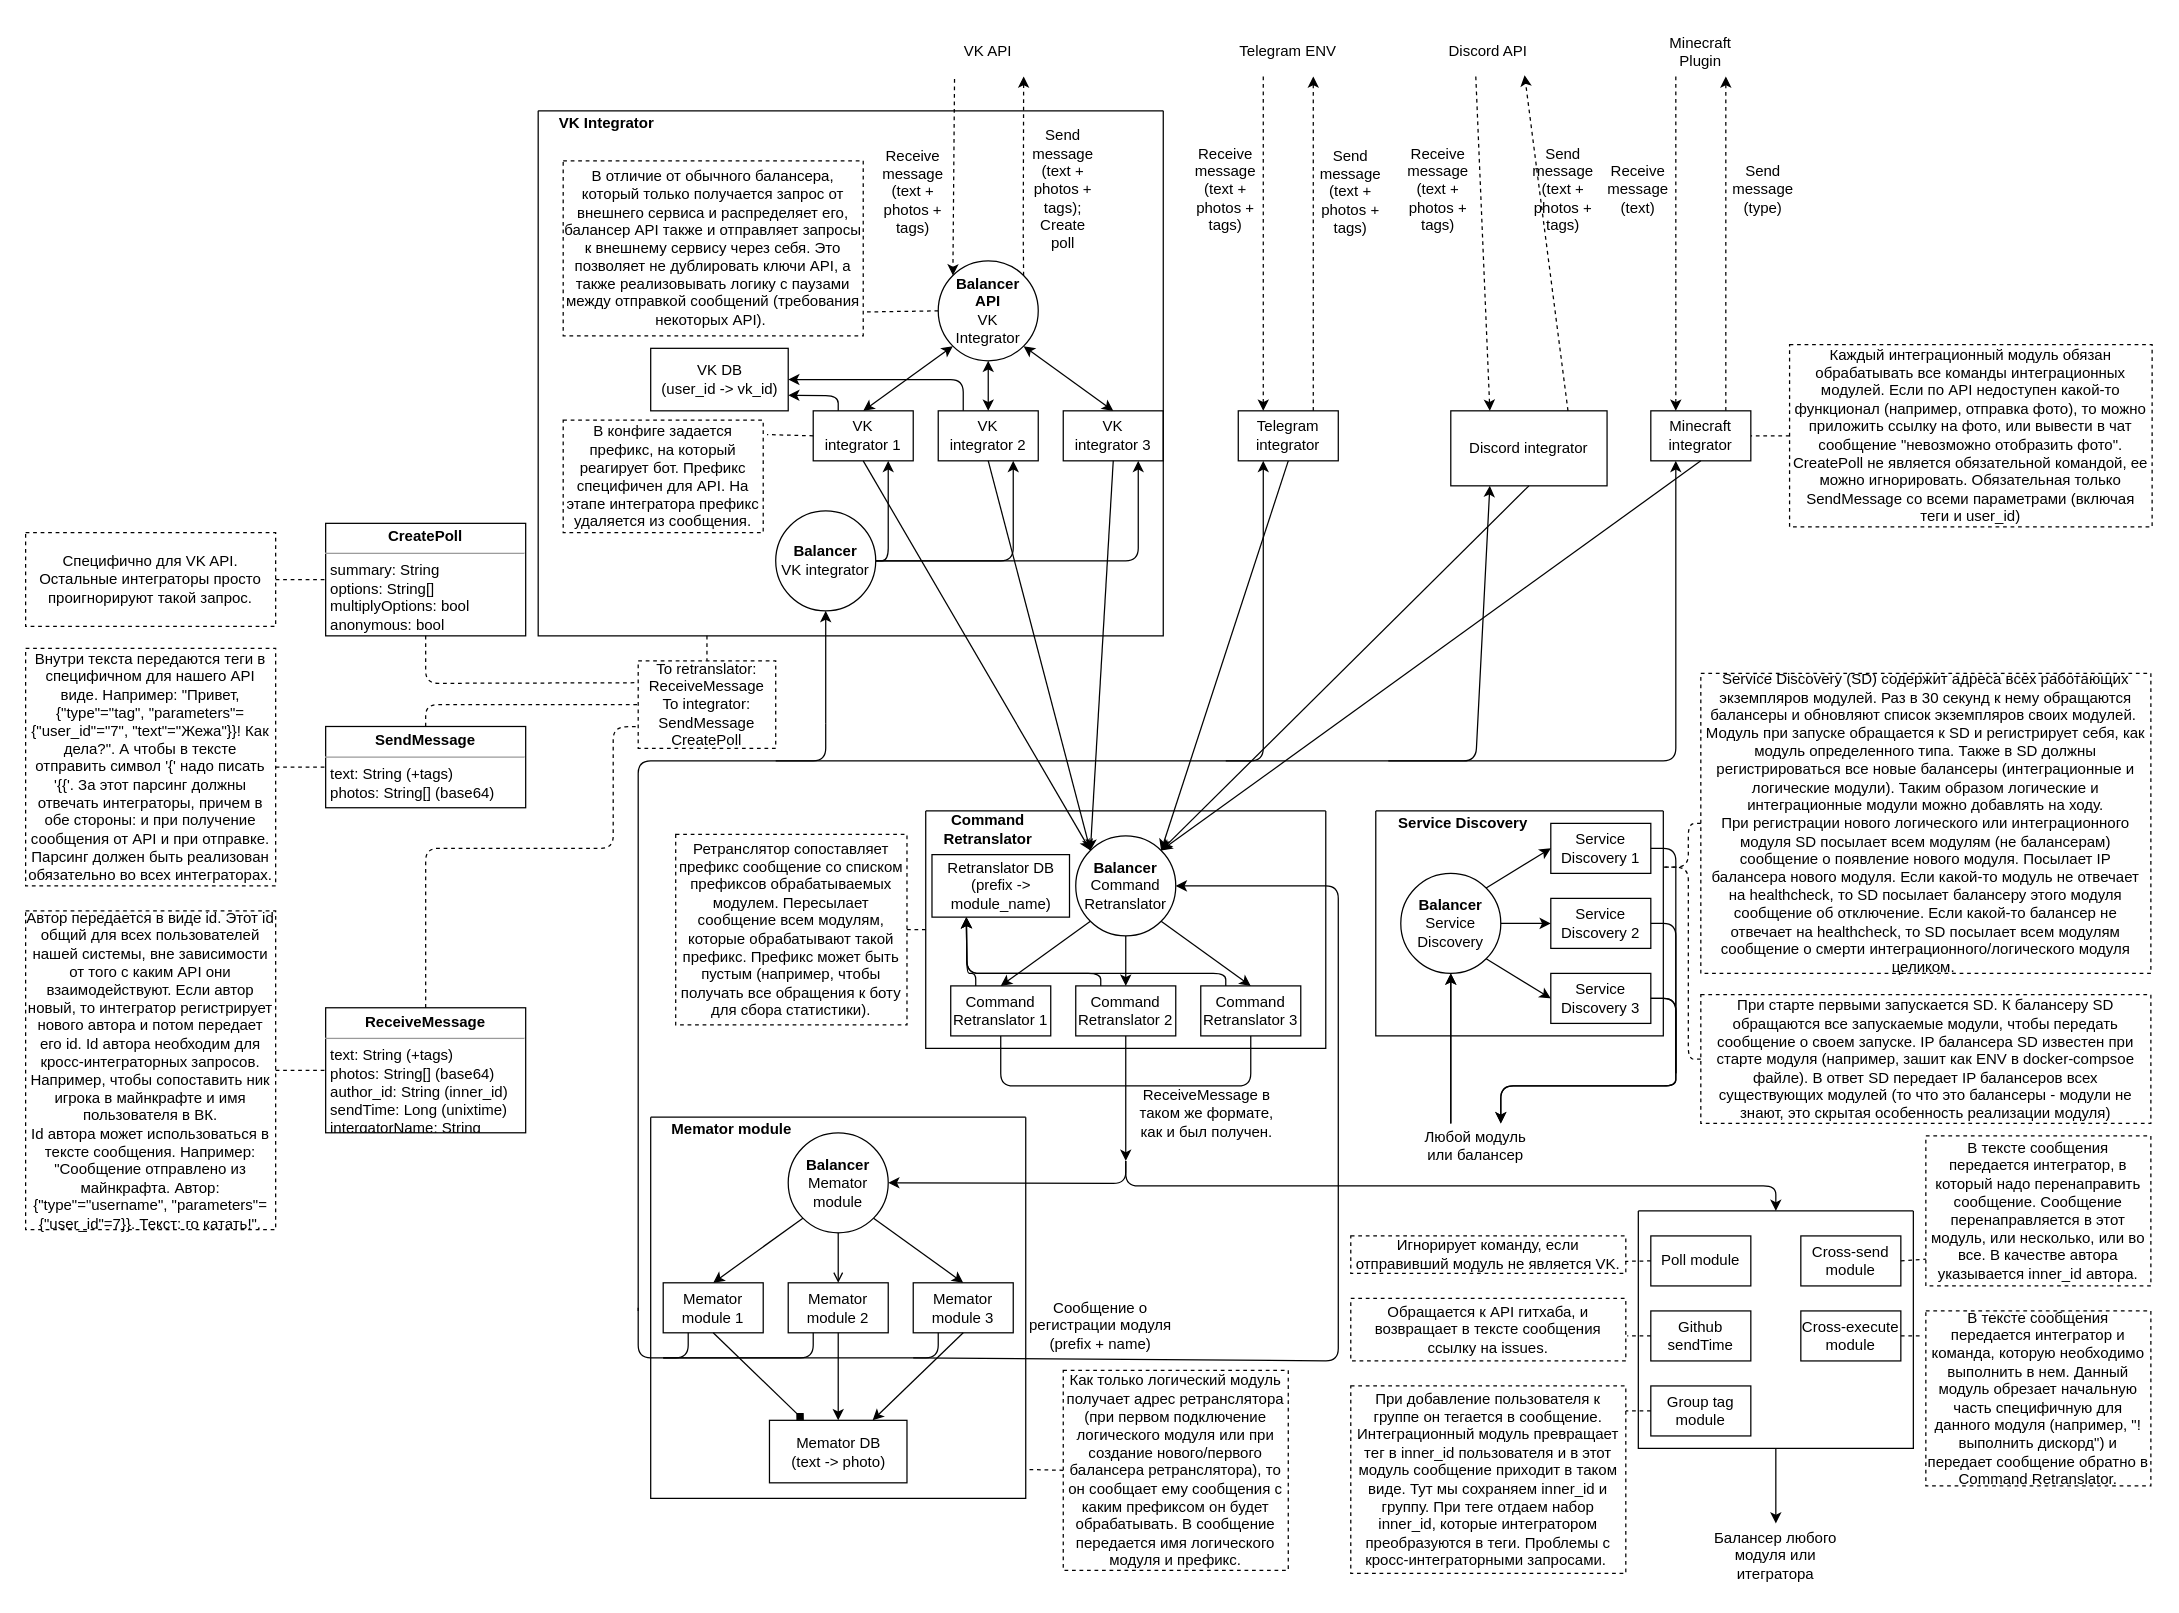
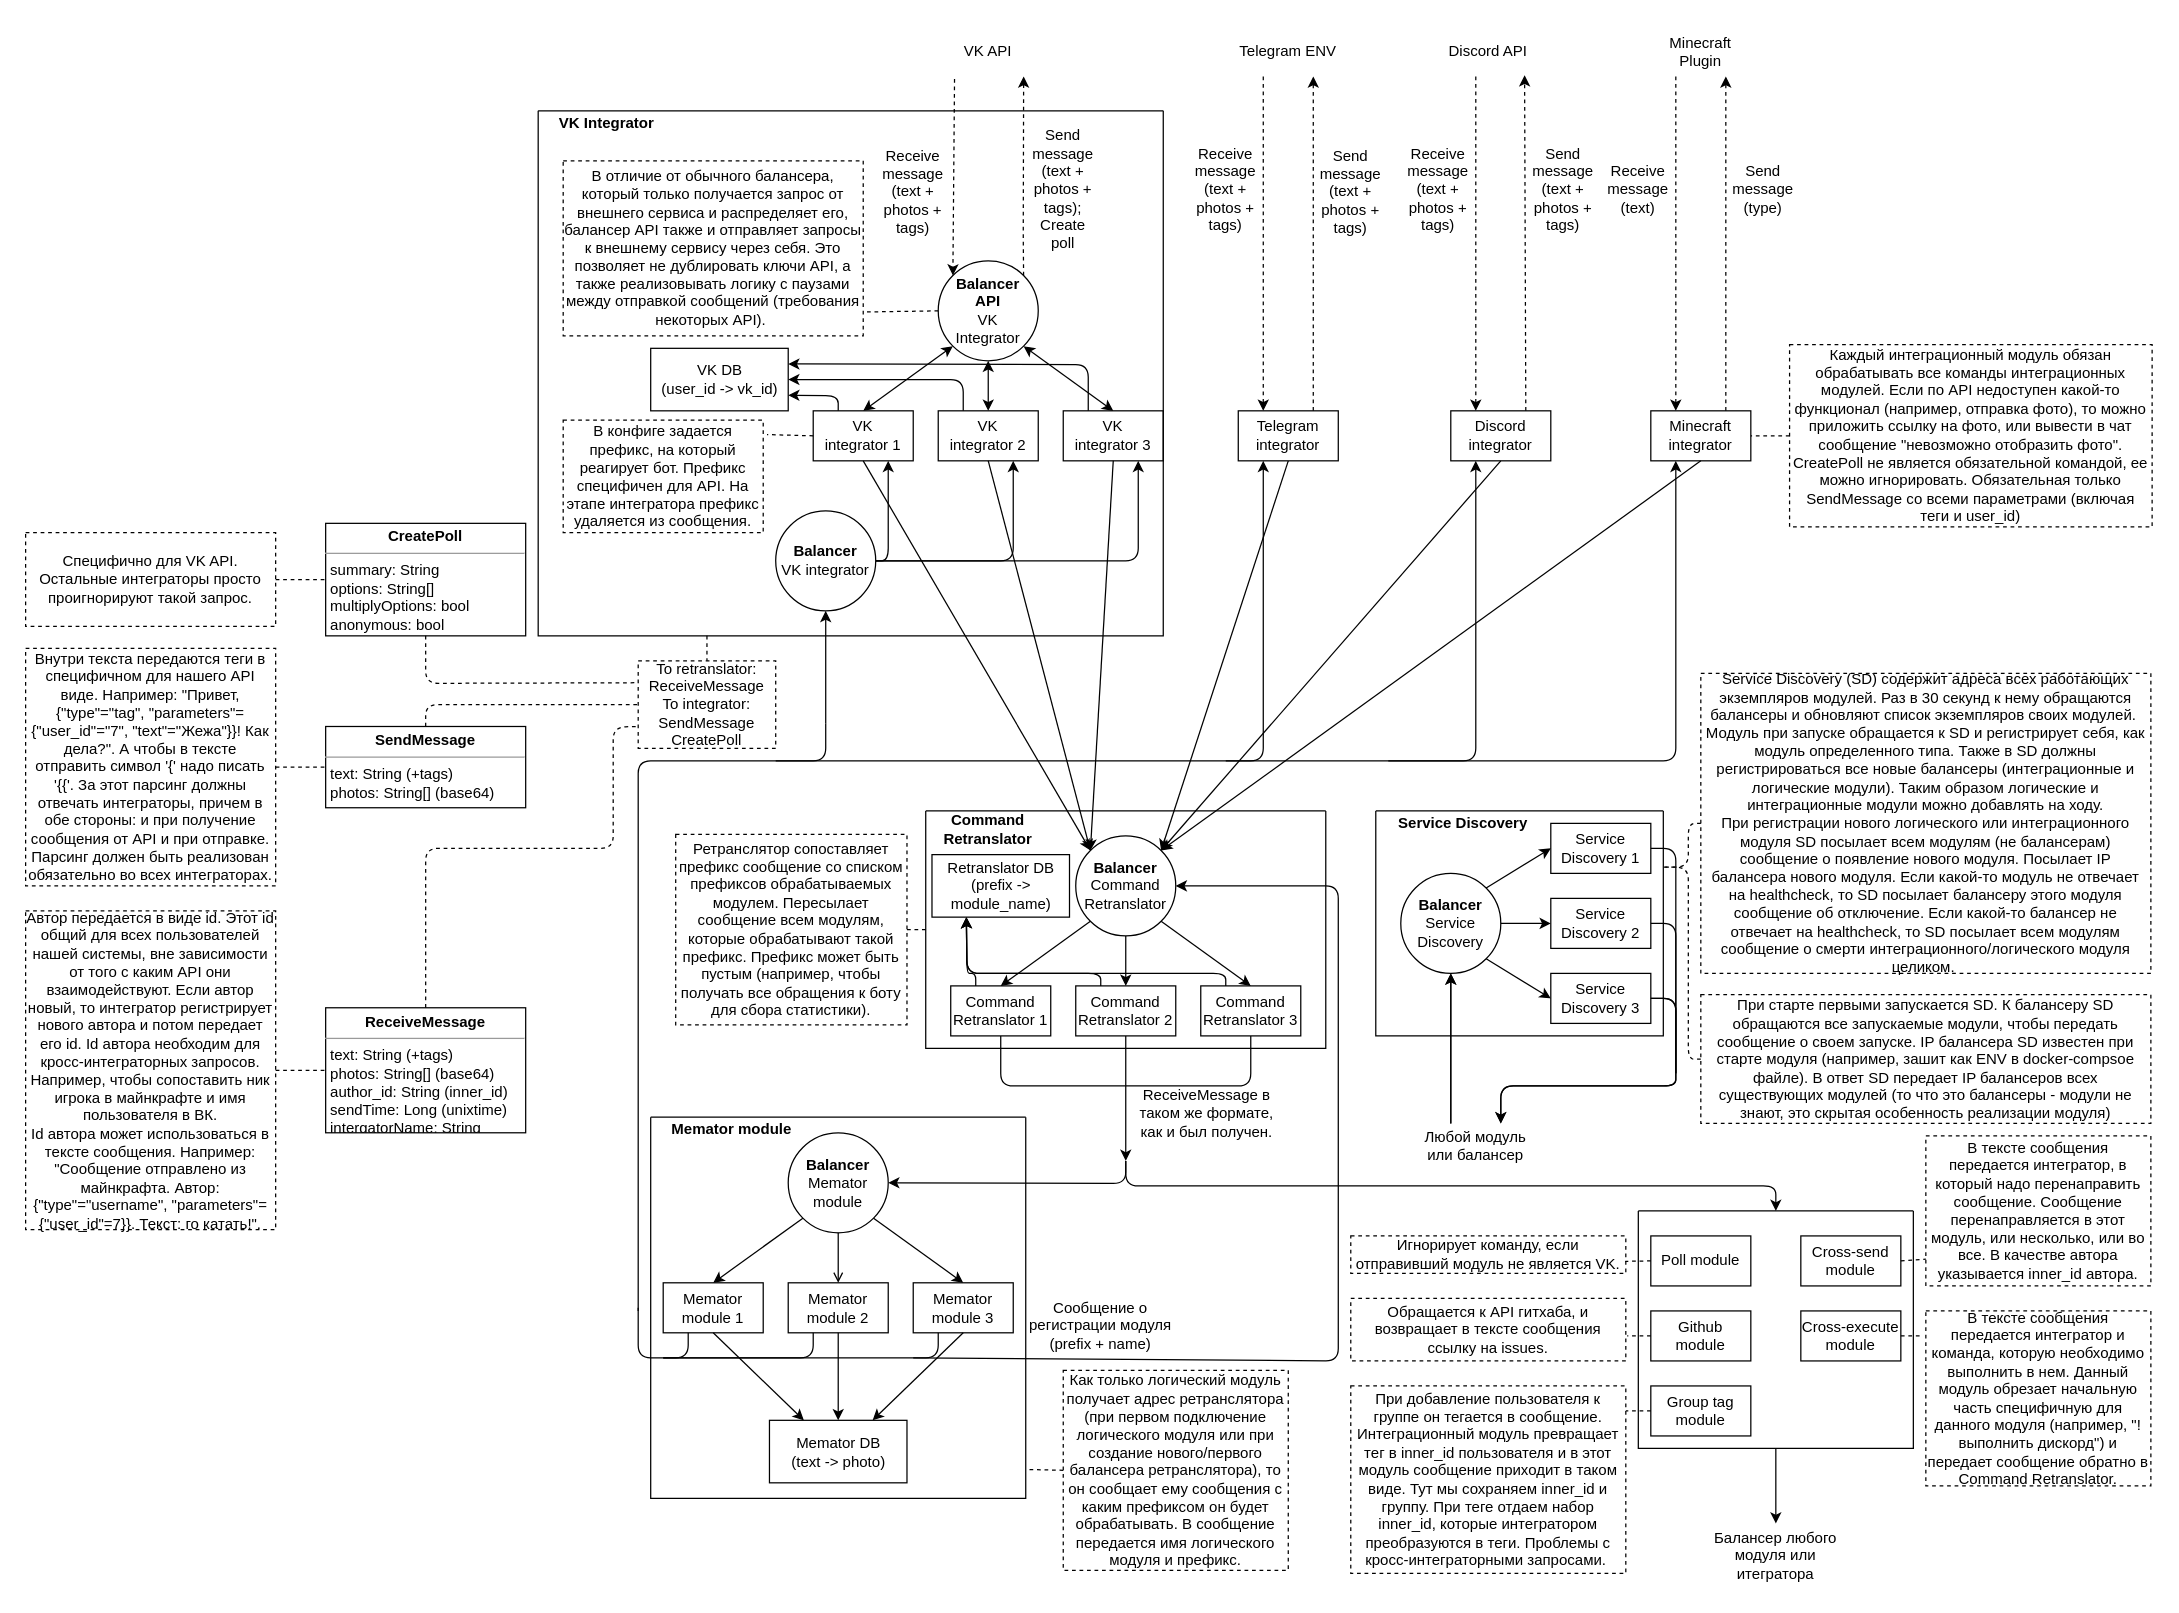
edge "VK integrator 3" -> "VK DB (user_id -> vk_id)": added
node "Discord integrator": size 156x75 -> 100x50
node "Github sendTime": label "Github sendTime" -> "Github module"
edge "Memator module 1" -> "Memator DB (text -> photo)": arrowhead diamond -> classic
